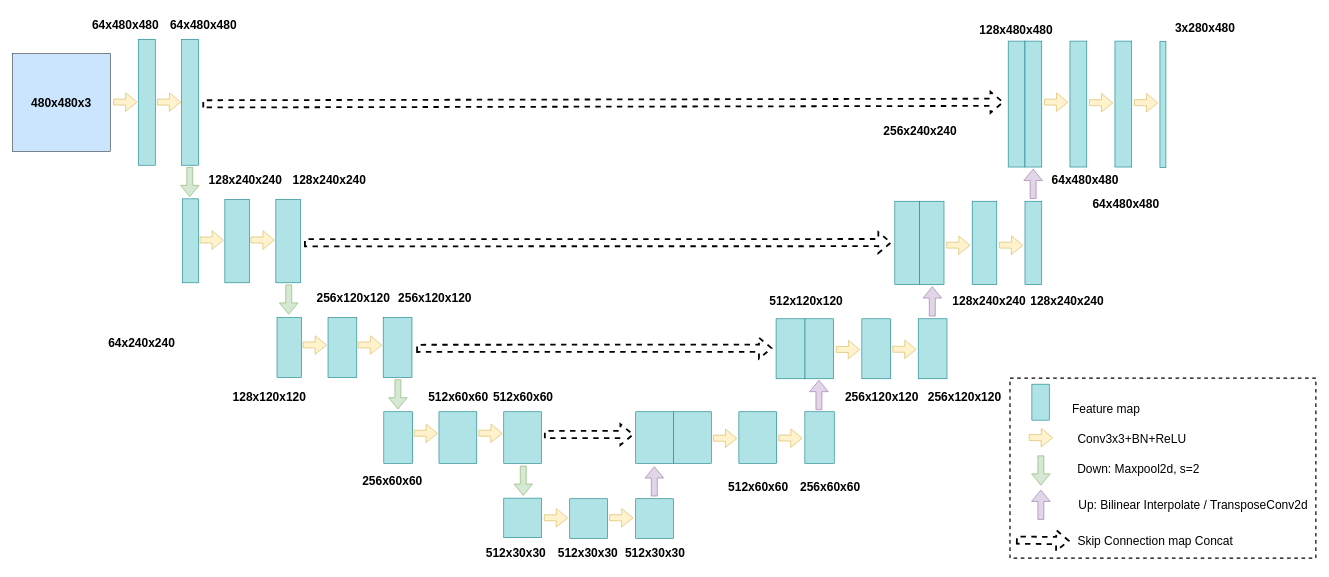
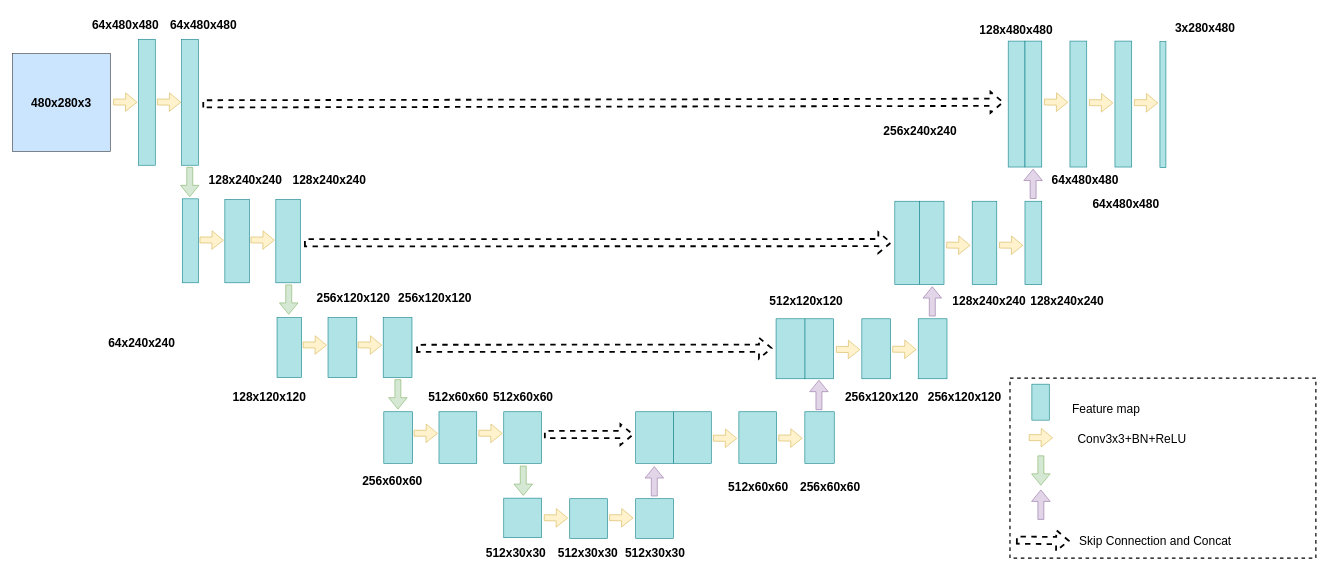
node "480x480x3": label "480x480x3" -> "480x280x3"
node "Down: Maxpool2d, s=2": removed
node "Up: Bilinear Interpolate / TransposeConv2d": removed
node "Skip Connection map Concat": label "Skip Connection map Concat" -> "Skip Connection and Concat"
